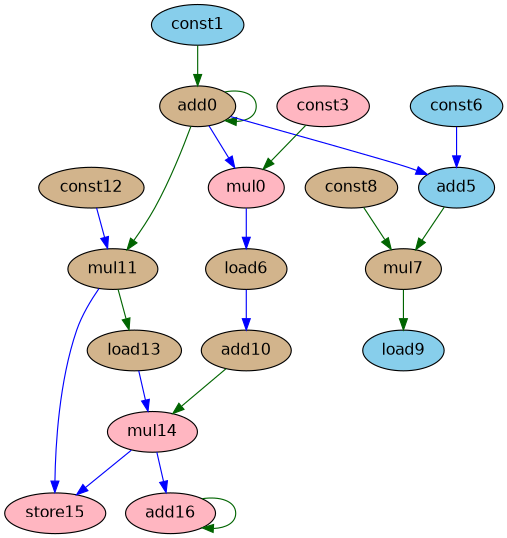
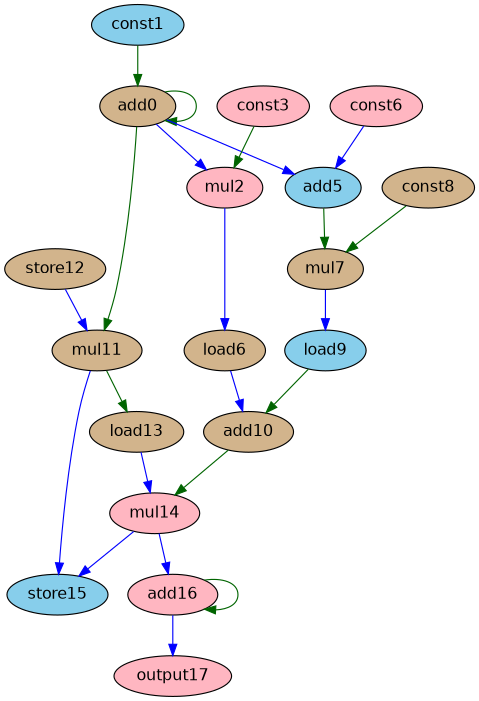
node "const6": fillcolor skyblue -> lightpink
node "const12": label "const12" -> "store12"
node "mul0": label "mul0" -> "mul2"
edge "mul7" -> "load9": color darkgreen -> blue
edge "load9" -> "add10": added
node "store15": fillcolor lightpink -> skyblue
node "output17": added
